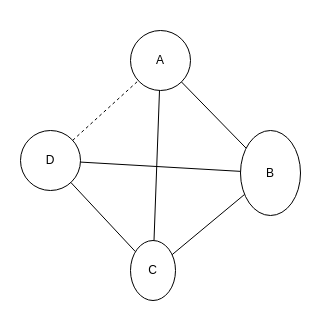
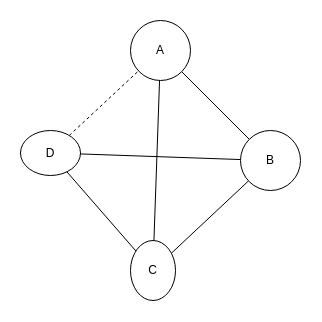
node "A": moved (161, 61) -> (161, 51)
node "D": size 60x60 -> 60x45
node "B": size 60x85 -> 60x60
